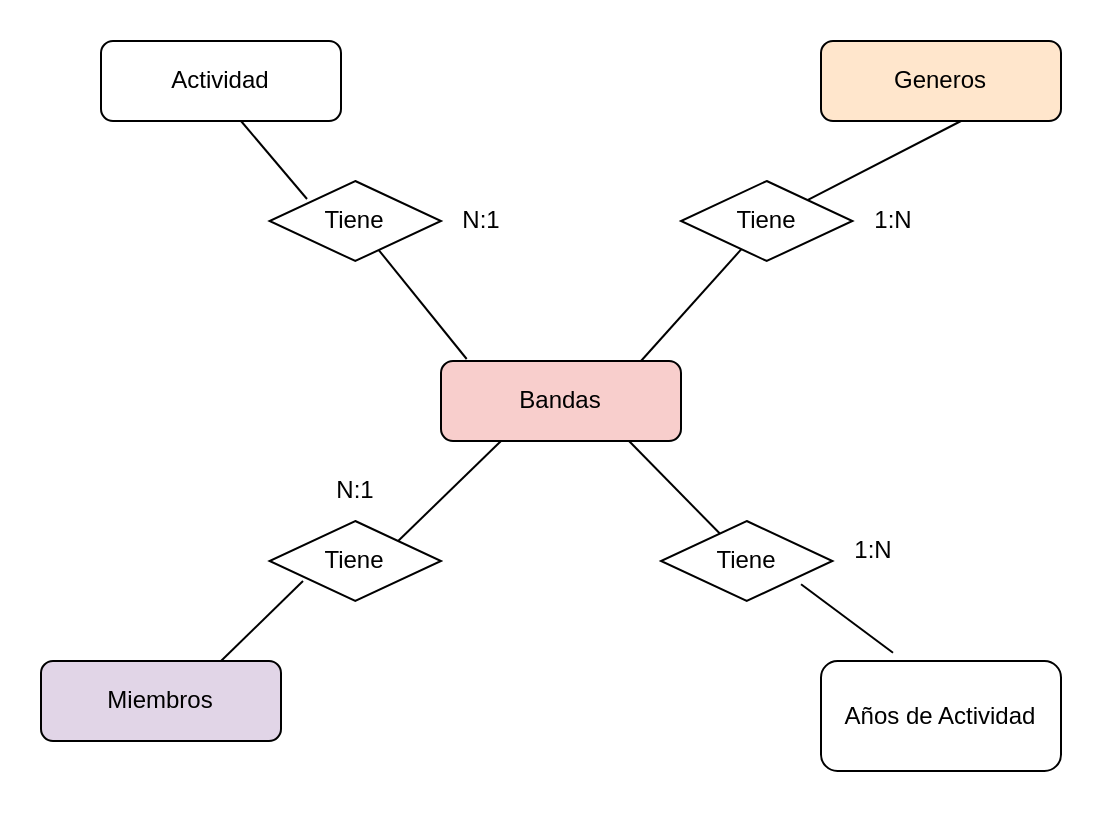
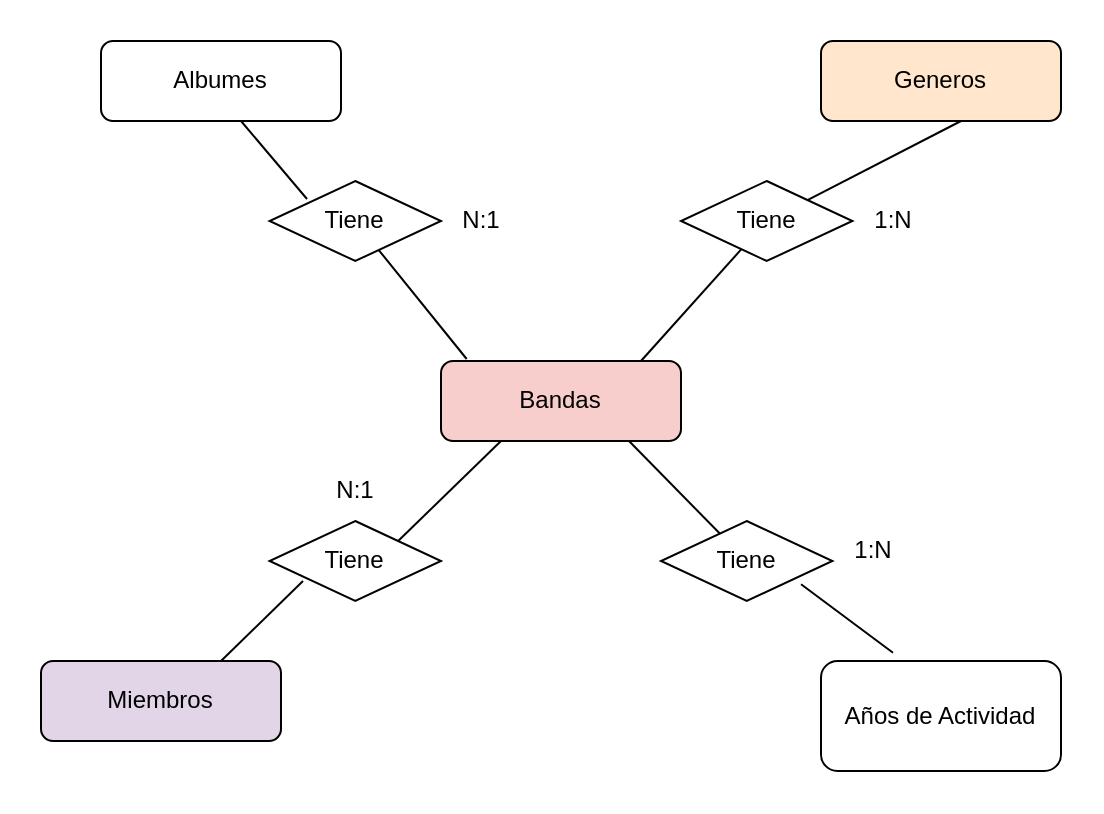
node "Actividad": label "Actividad" -> "Albumes"
